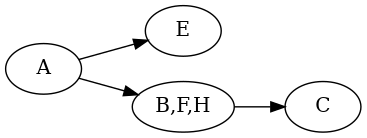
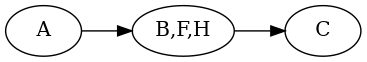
node "E": removed
